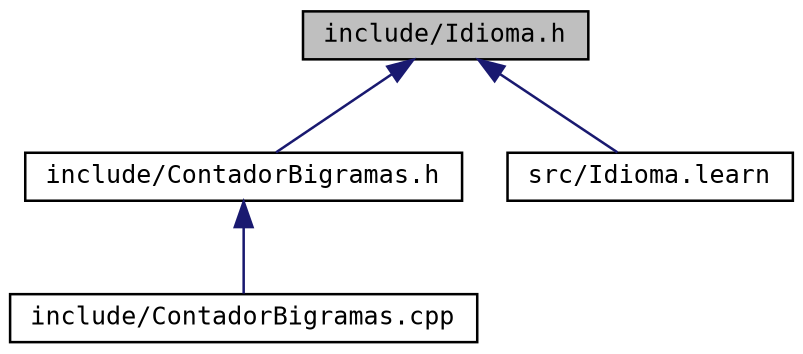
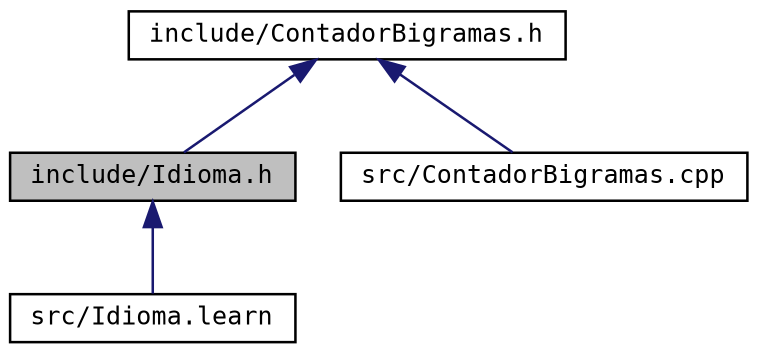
edge "include/ContadorBigramas.h" -> "include/Idioma.h": reversed
node "include/ContadorBigramas.cpp": label "include/ContadorBigramas.cpp" -> "src/ContadorBigramas.cpp"
